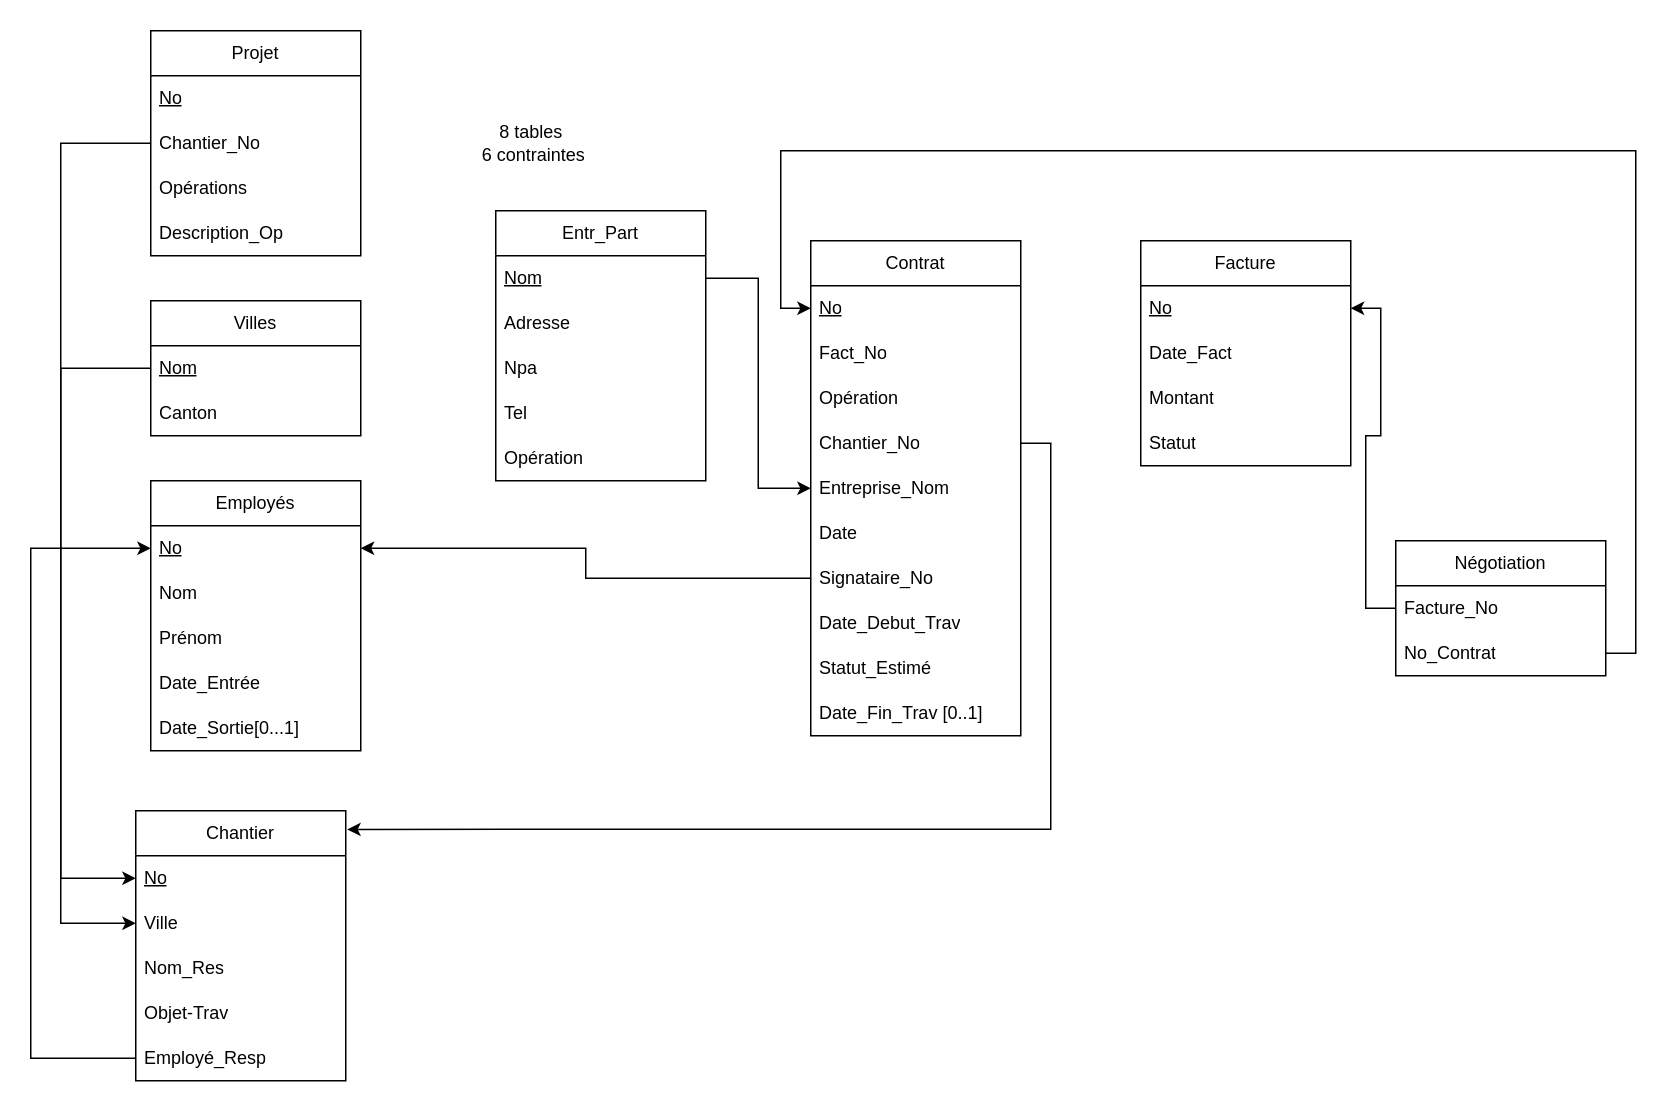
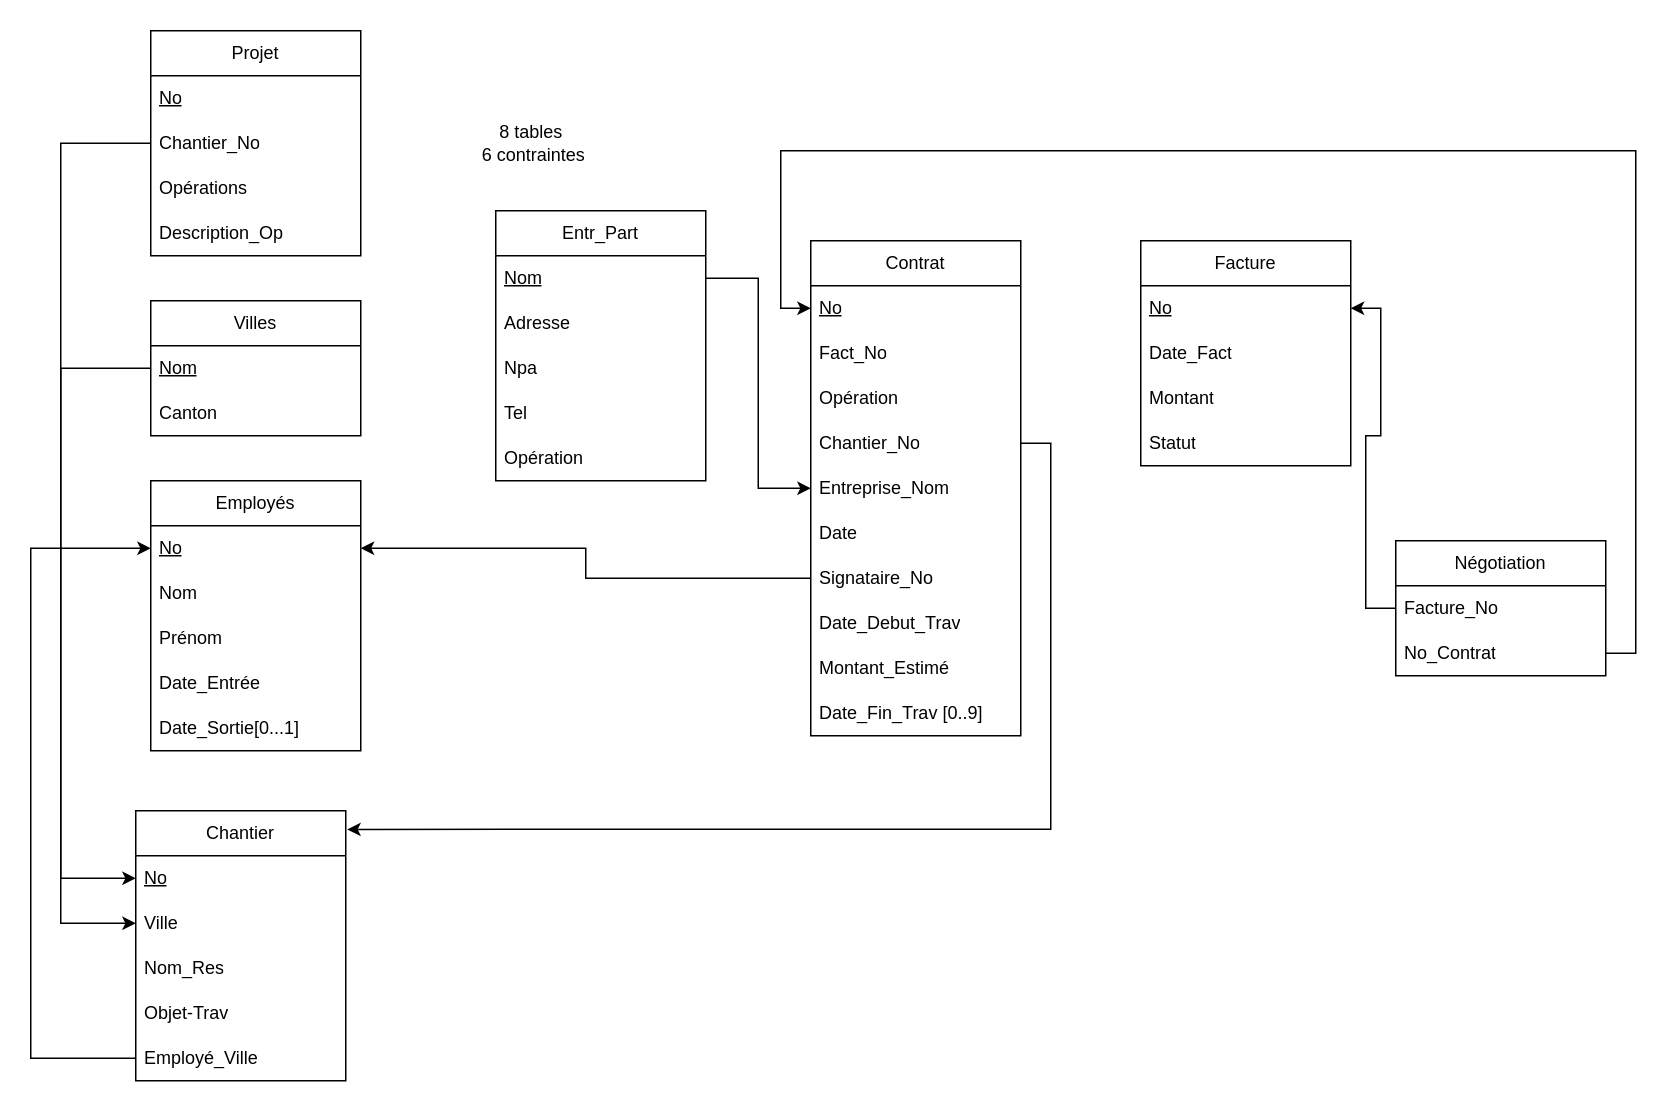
node "Statut_Estimé": label "Statut_Estimé" -> "Montant_Estimé"
node "Date_Fin_Trav [0..1]": label "Date_Fin_Trav [0..1]" -> "Date_Fin_Trav [0..9]"
node "Employé_Resp": label "Employé_Resp" -> "Employé_Ville"
